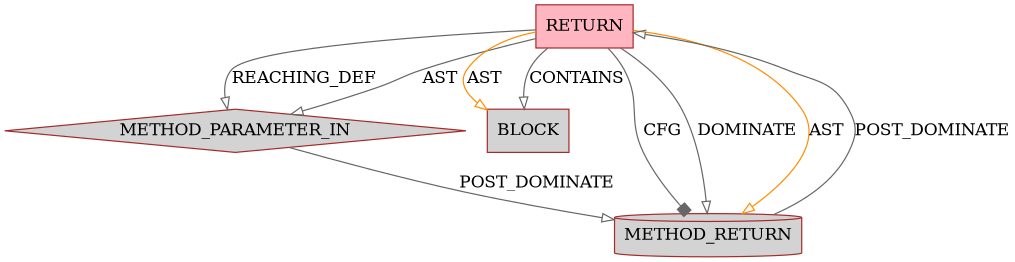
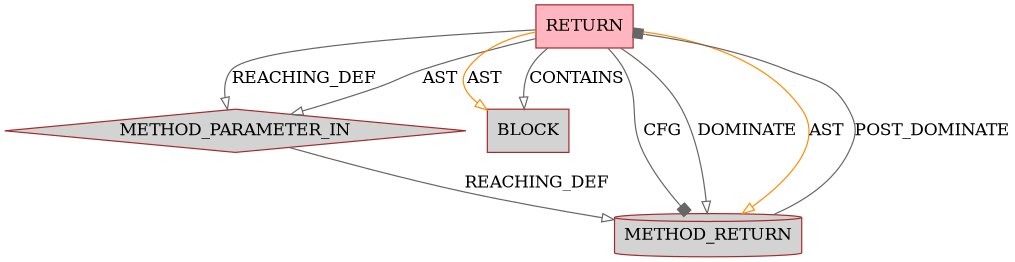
edge "METHOD_RETURN" -> "RETURN": arrowhead onormal -> box
edge "METHOD_PARAMETER_IN" -> "METHOD_RETURN": label "POST_DOMINATE" -> "REACHING_DEF"
